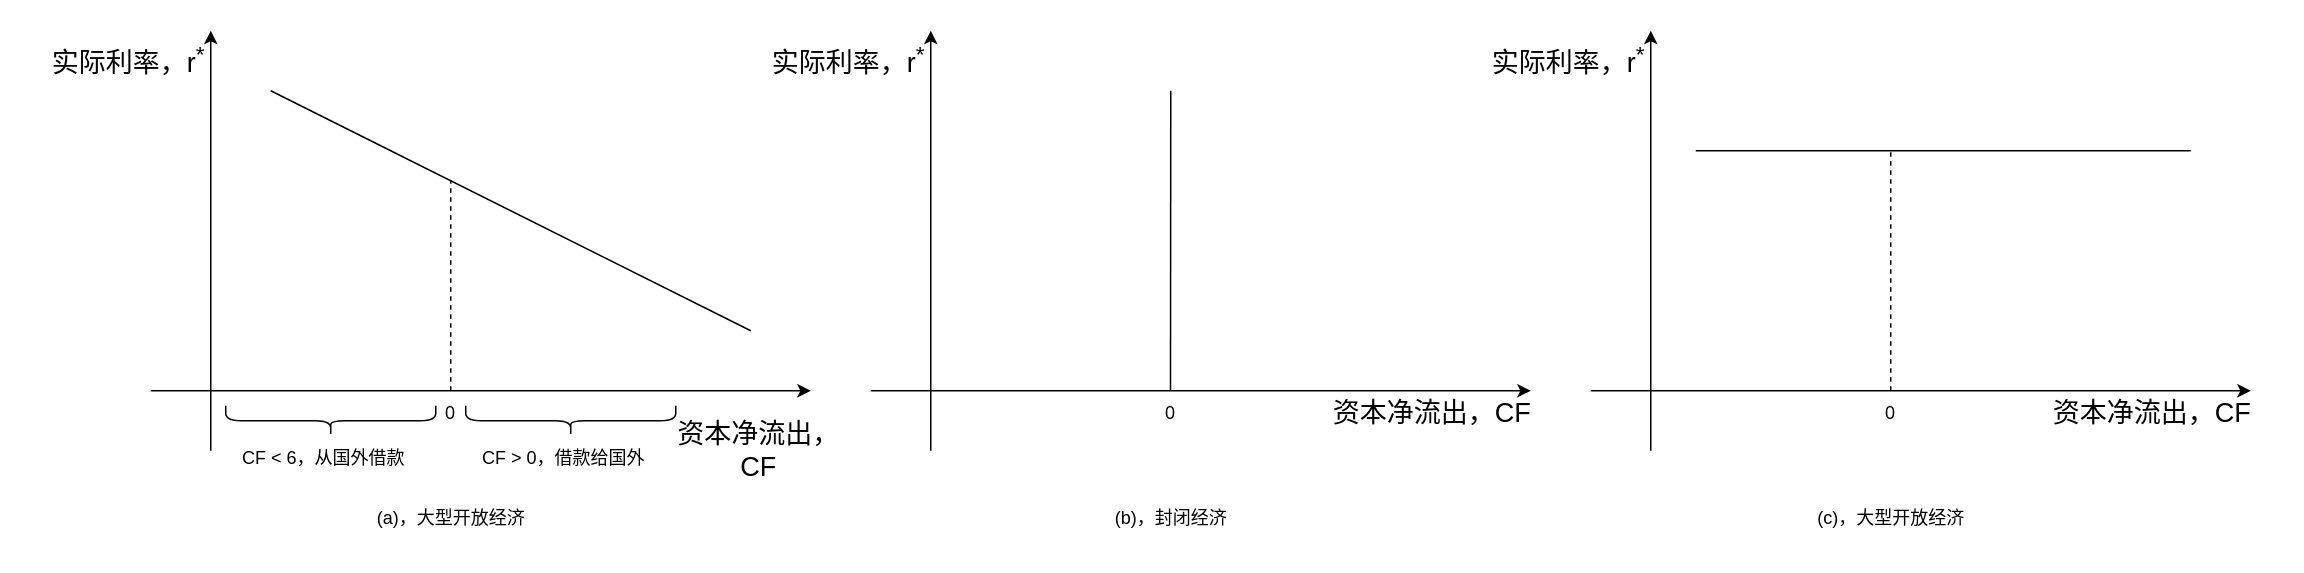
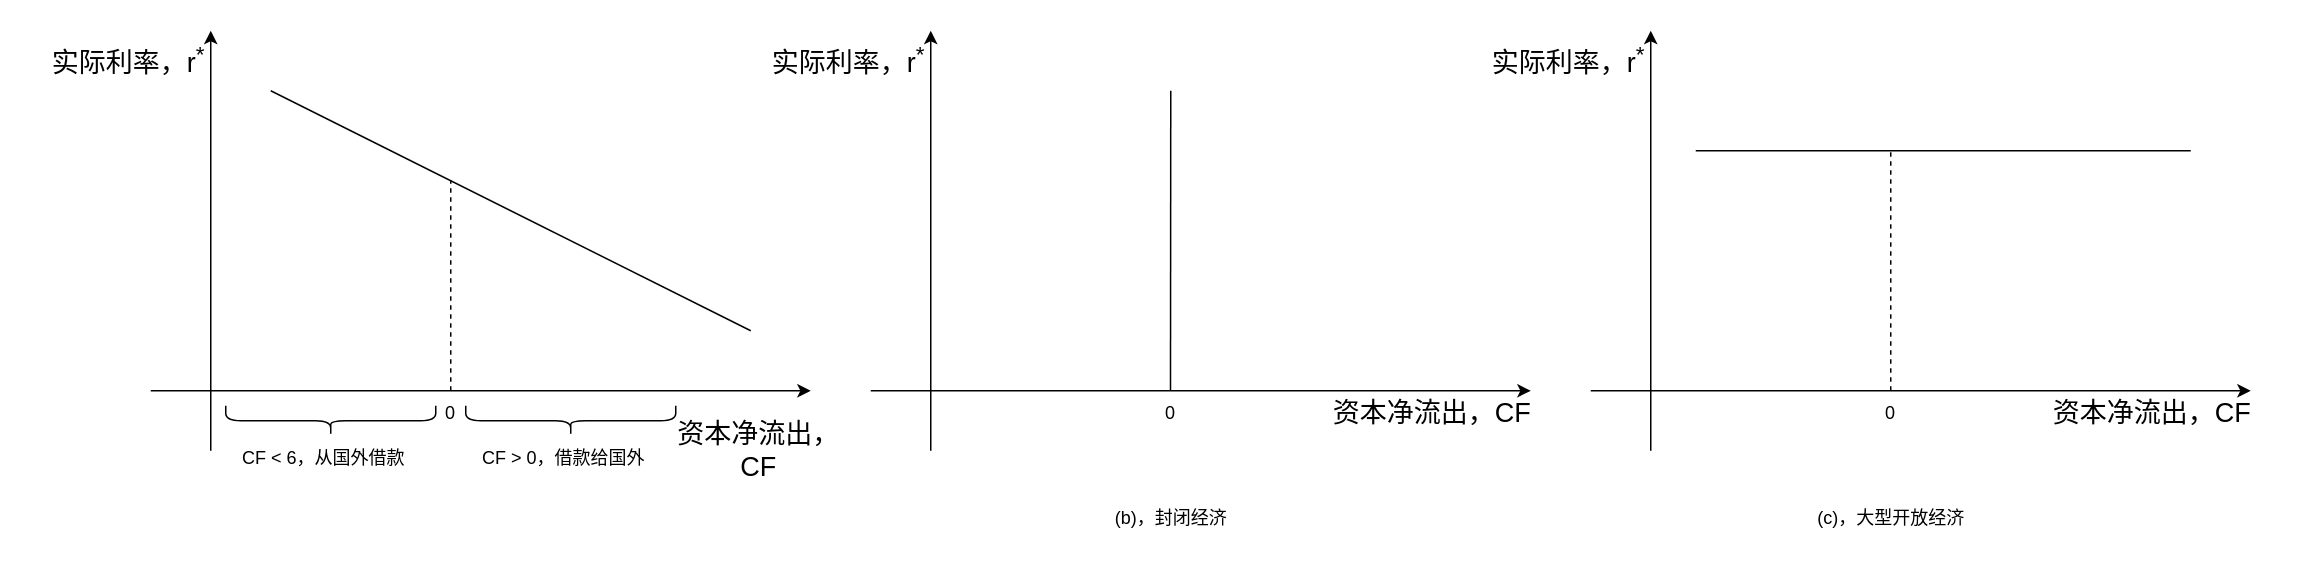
node "(a)，大型开放经济": removed
